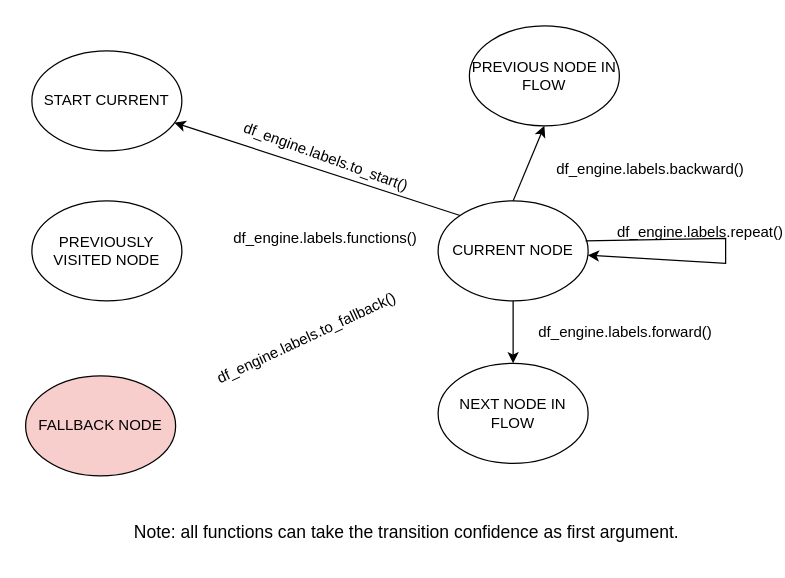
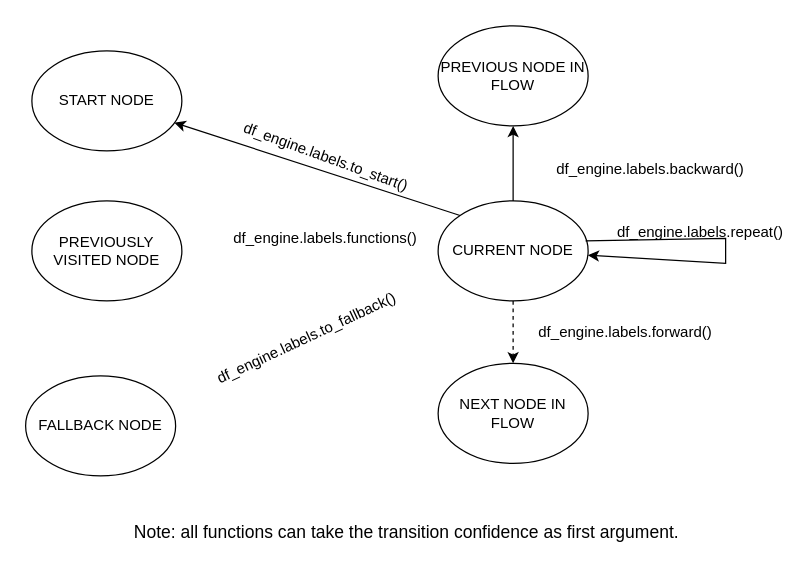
node "PREVIOUS NODE IN FLOW": moved (544, 76) -> (513, 76)
node "START CURRENT": label "START CURRENT" -> "START NODE"
edge "CURRENT NODE" -> "NEXT NODE IN FLOW": style solid -> dashed
node "FALLBACK NODE": fillcolor #f8cecc -> #ffffff
